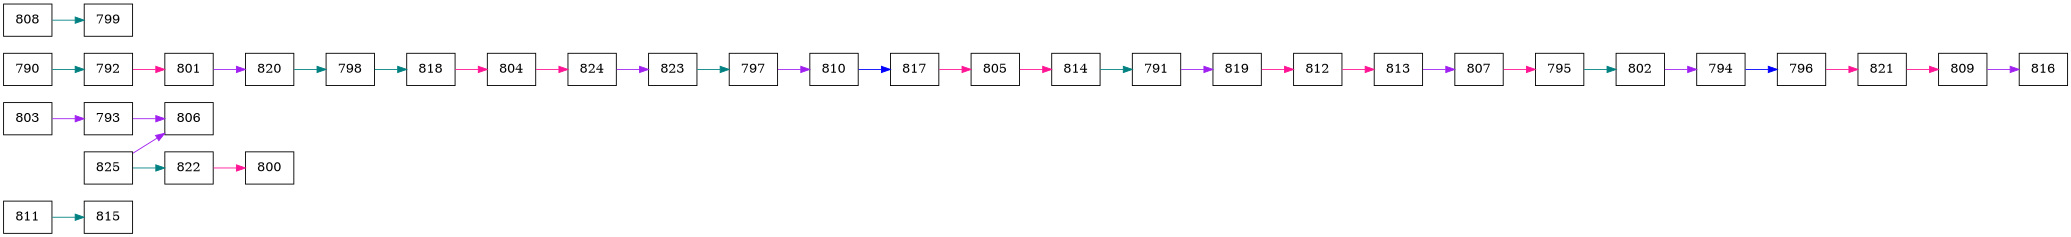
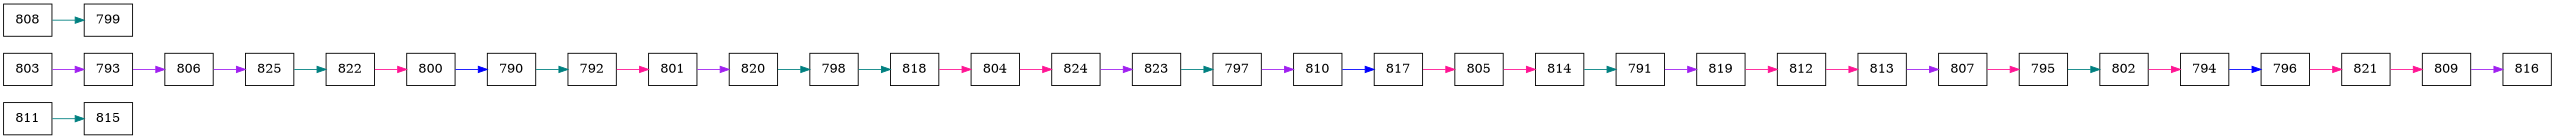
edge "800" -> "790": added
edge "802" -> "794": color purple -> deeppink
edge "825" -> "806": reversed
